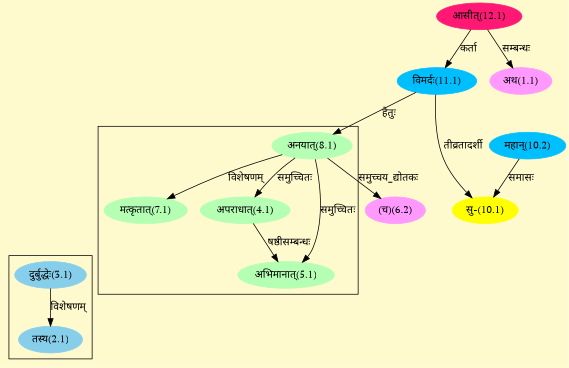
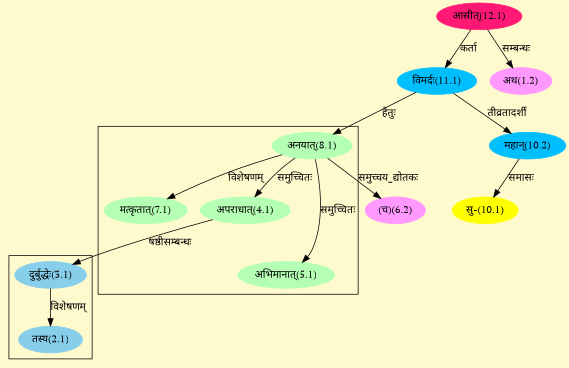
node "अथ(1.1)": label "अथ(1.1)" -> "अथ(1.2)"
edge "विमर्दः(11.1)" -> "सु-(10.1)": now "विमर्दः(11.1)" -> "महान्(10.2)"
edge "अपराधात्(4.1)" -> "अभिमानात्(5.1)": now "अपराधात्(4.1)" -> "दुर्बुद्धेः(3.1)"
